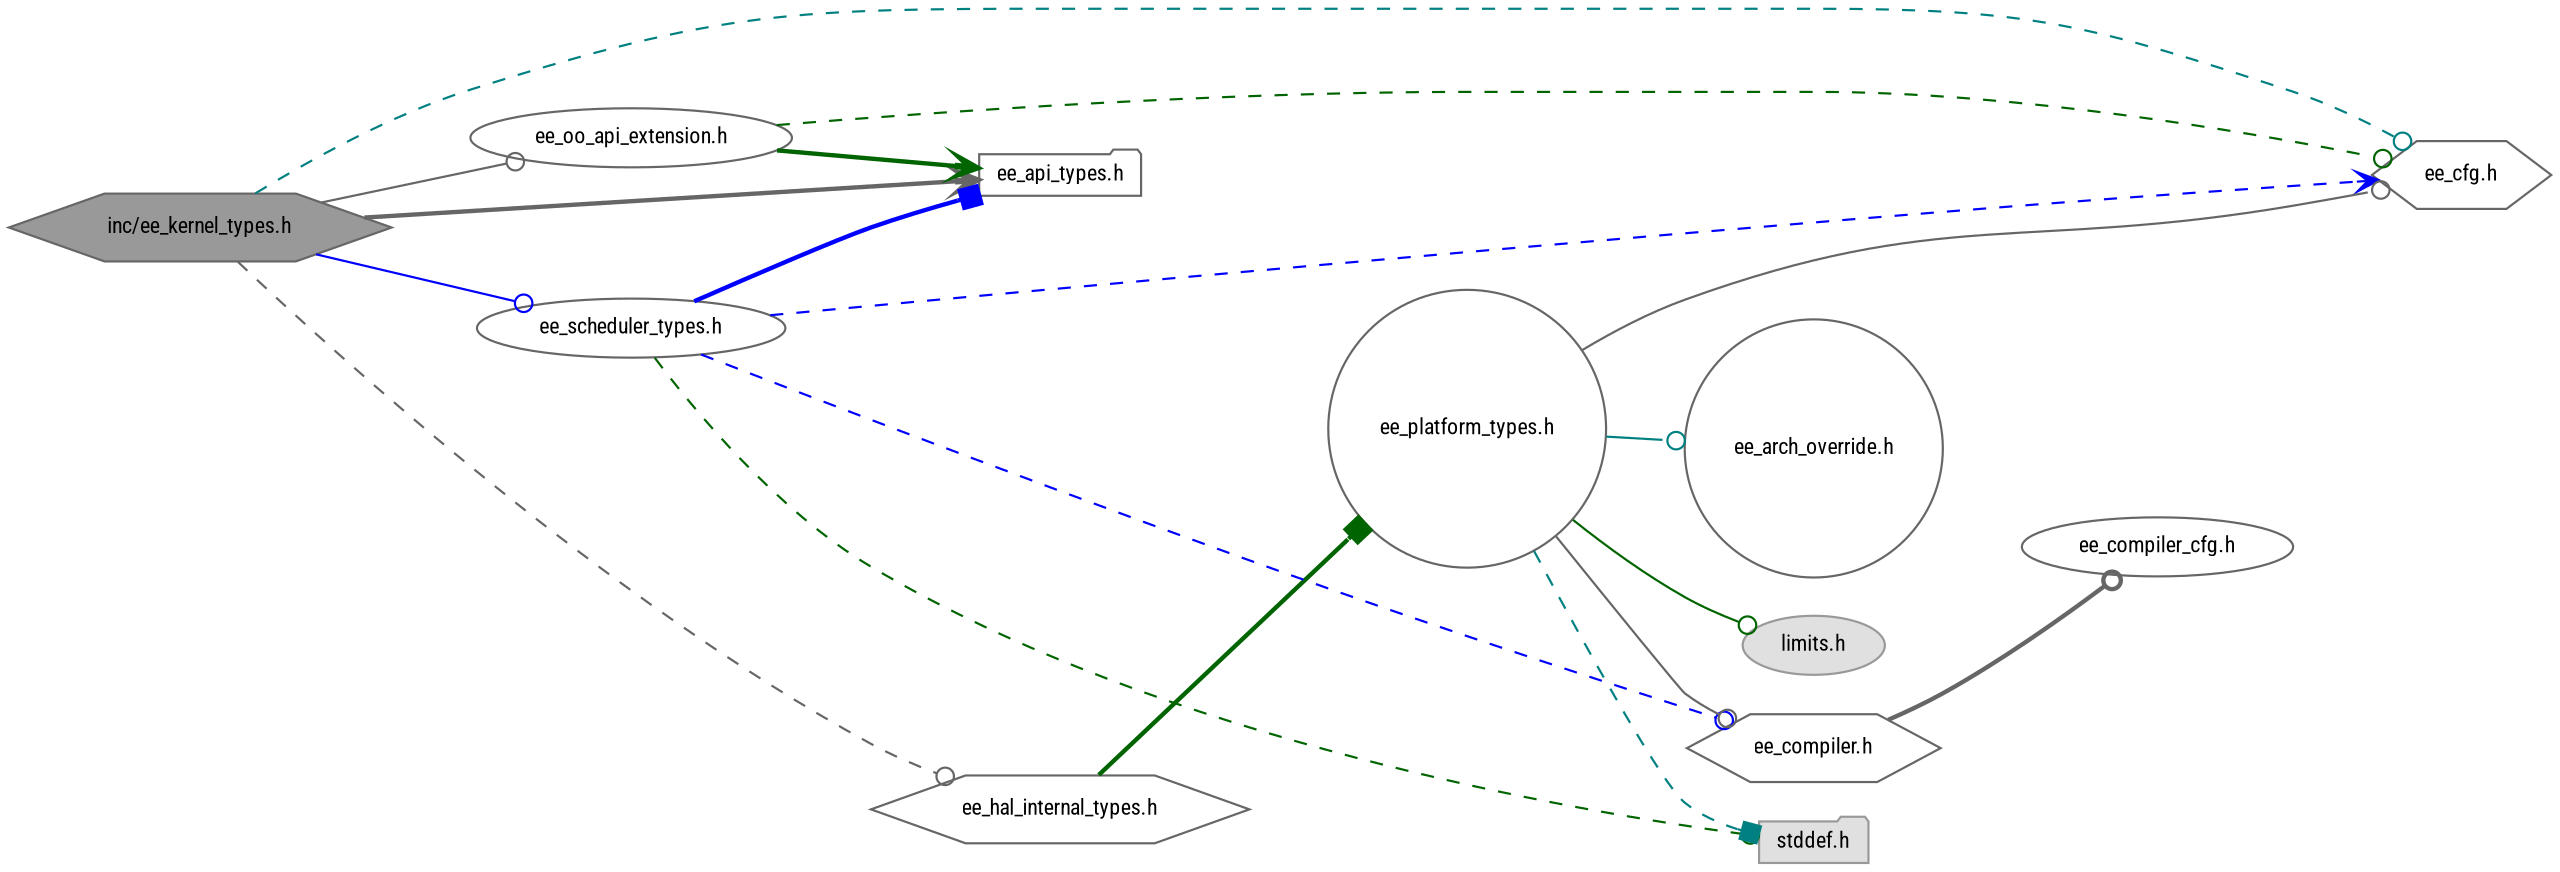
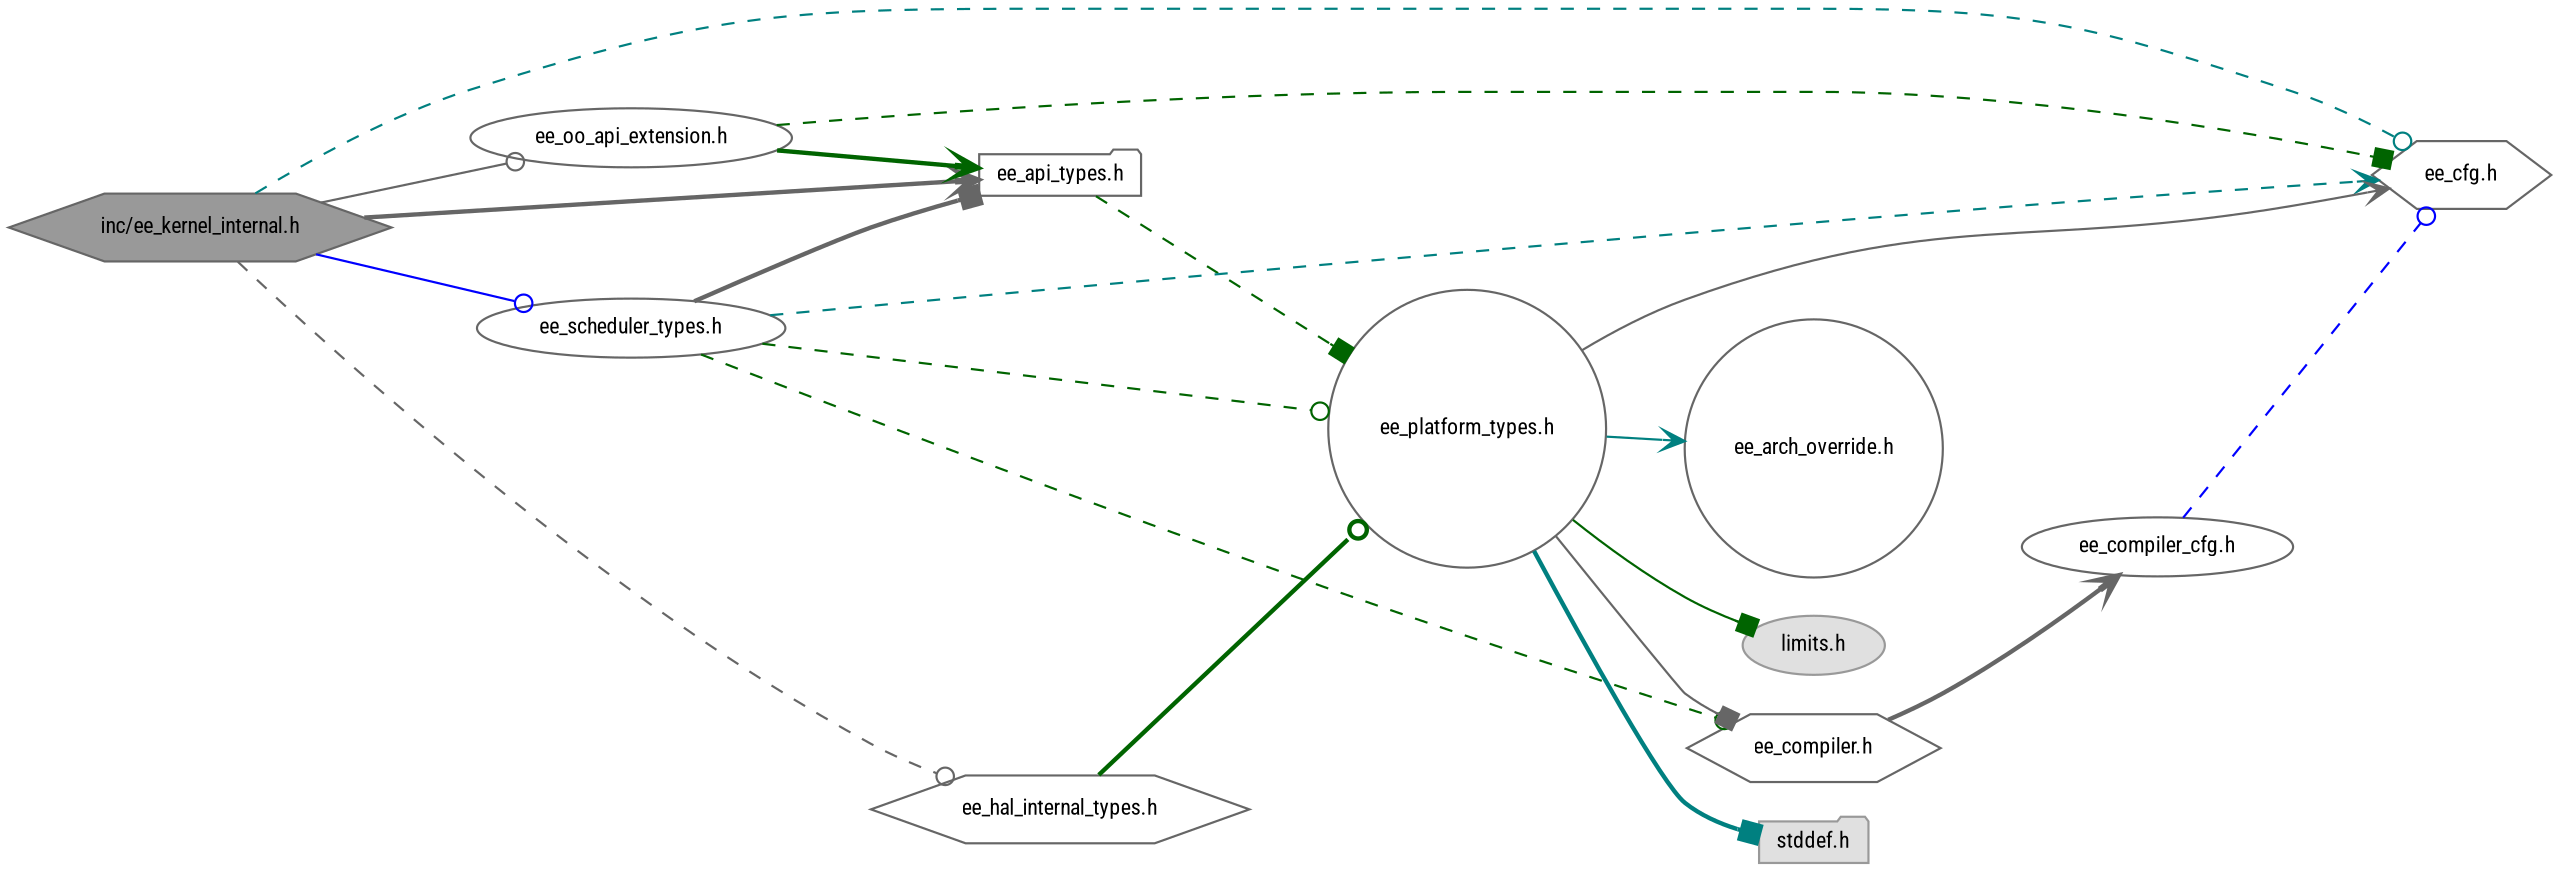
edge "ee_oo_api_extension.h" -> "ee_cfg.h": arrowhead odot -> box
node "inc/ee_kernel_types.h": label "inc/ee_kernel_types.h" -> "inc/ee_kernel_internal.h"
edge "ee_platform_types.h" -> "ee_cfg.h": arrowhead odot -> vee
edge "ee_scheduler_types.h" -> "ee_cfg.h": color blue -> teal
edge "ee_scheduler_types.h" -> "ee_api_types.h": color blue -> gray40
edge "ee_api_types.h" -> "ee_platform_types.h": added
edge "ee_compiler_cfg.h" -> "ee_cfg.h": added
edge "ee_platform_types.h" -> "ee_arch_override.h": arrowhead odot -> vee
edge "ee_scheduler_types.h" -> "ee_compiler.h": color blue -> darkgreen
edge "ee_platform_types.h" -> "limits.h": arrowhead odot -> box
edge "ee_platform_types.h" -> "ee_compiler.h": arrowhead odot -> box
edge "ee_hal_internal_types.h" -> "ee_platform_types.h": arrowhead box -> odot
edge "ee_compiler.h" -> "ee_compiler_cfg.h": arrowhead odot -> vee
edge "ee_scheduler_types.h" -> "stddef.h": now "ee_scheduler_types.h" -> "ee_platform_types.h"
edge "ee_platform_types.h" -> "stddef.h": style dashed -> bold
